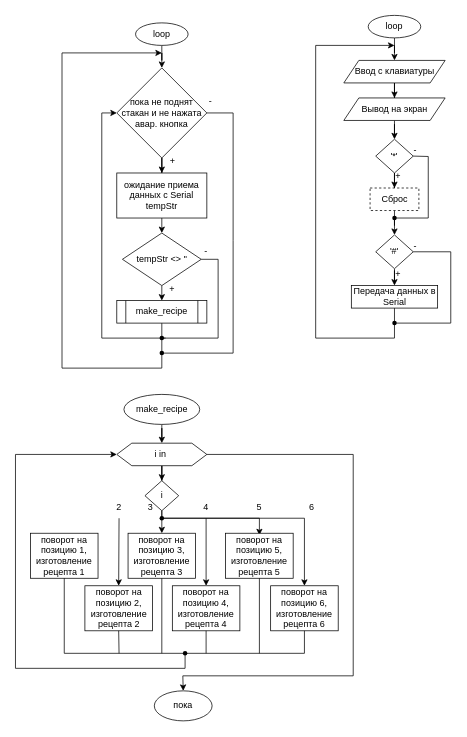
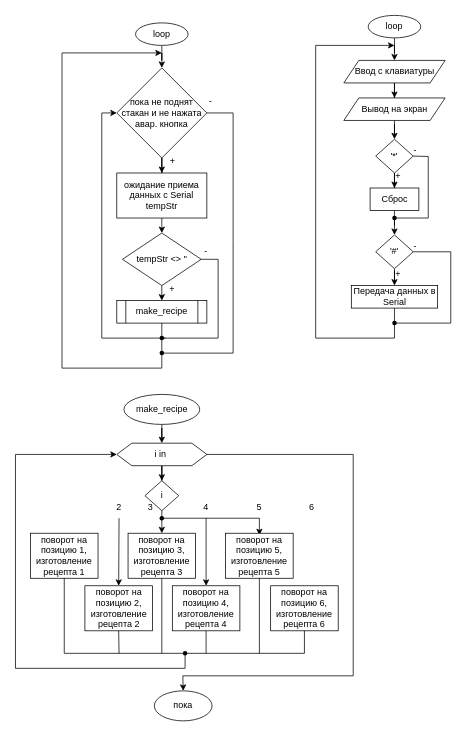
node "Сброс": style dashed -> solid
edge "i" -> "поворот на позицию 6, изготовление рецепта 6": removed
